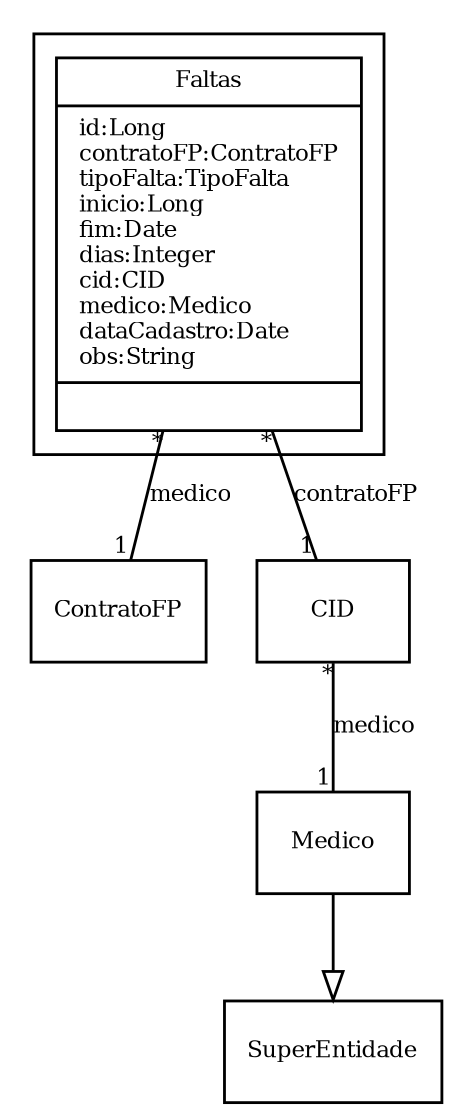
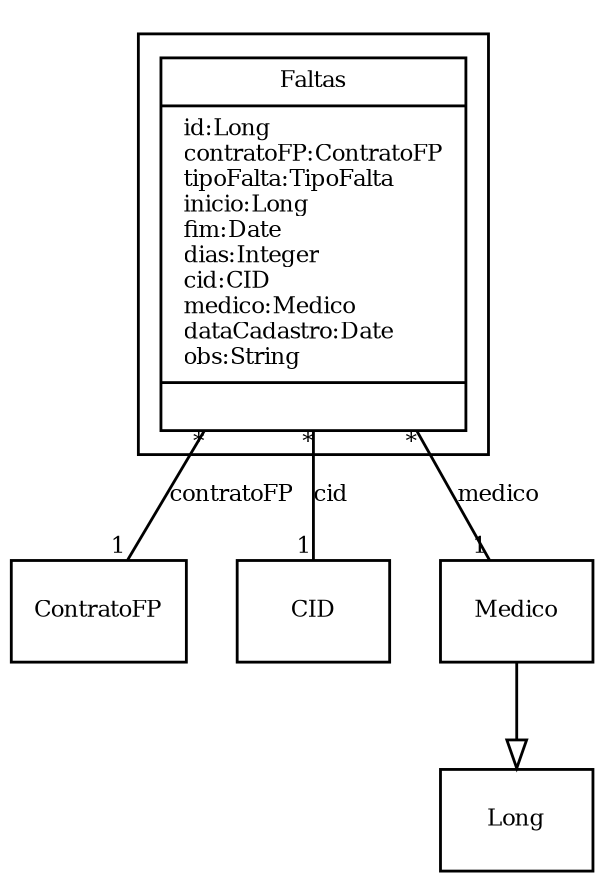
edge "Faltas" -- "ContratoFP": label "medico" -> "contratoFP"
edge "Faltas" -- "CID": label "contratoFP" -> "cid"
edge "CID" -- "Medico": now "Faltas" -- "Medico"
node "SuperEntidade": label "SuperEntidade" -> "Long"
